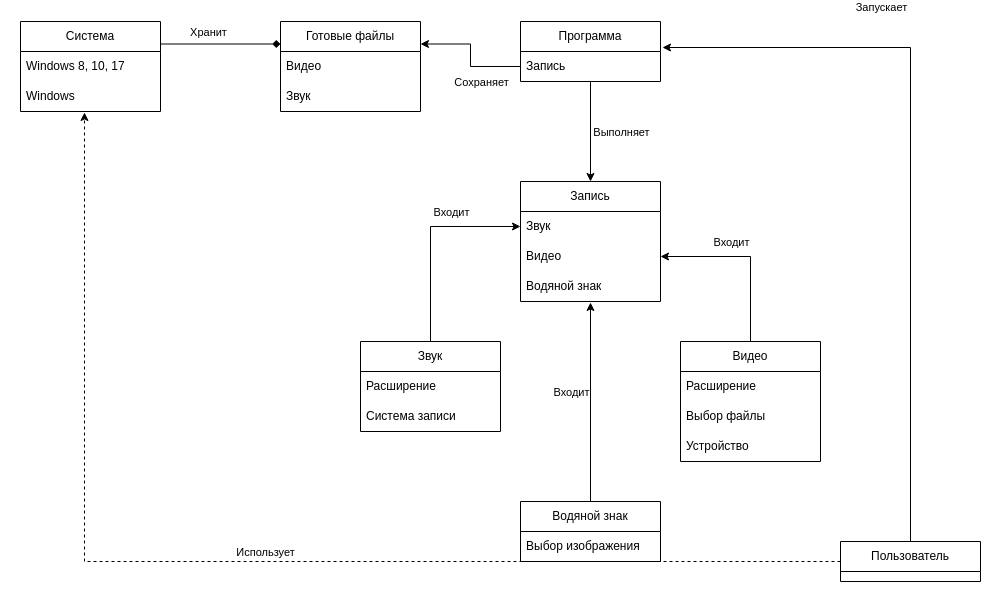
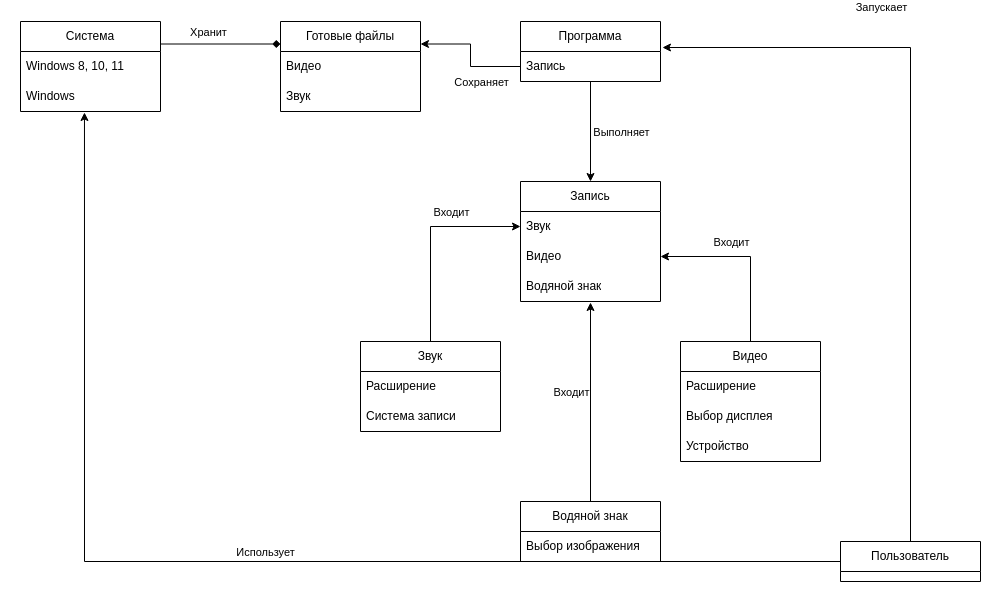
node "Windows 8, 10, 17": label "Windows 8, 10, 17" -> "Windows 8, 10, 11"
node "Выбор файлы": label "Выбор файлы" -> "Выбор дисплея"
edge "Пользователь" -> "Windows": style dashed -> solid
